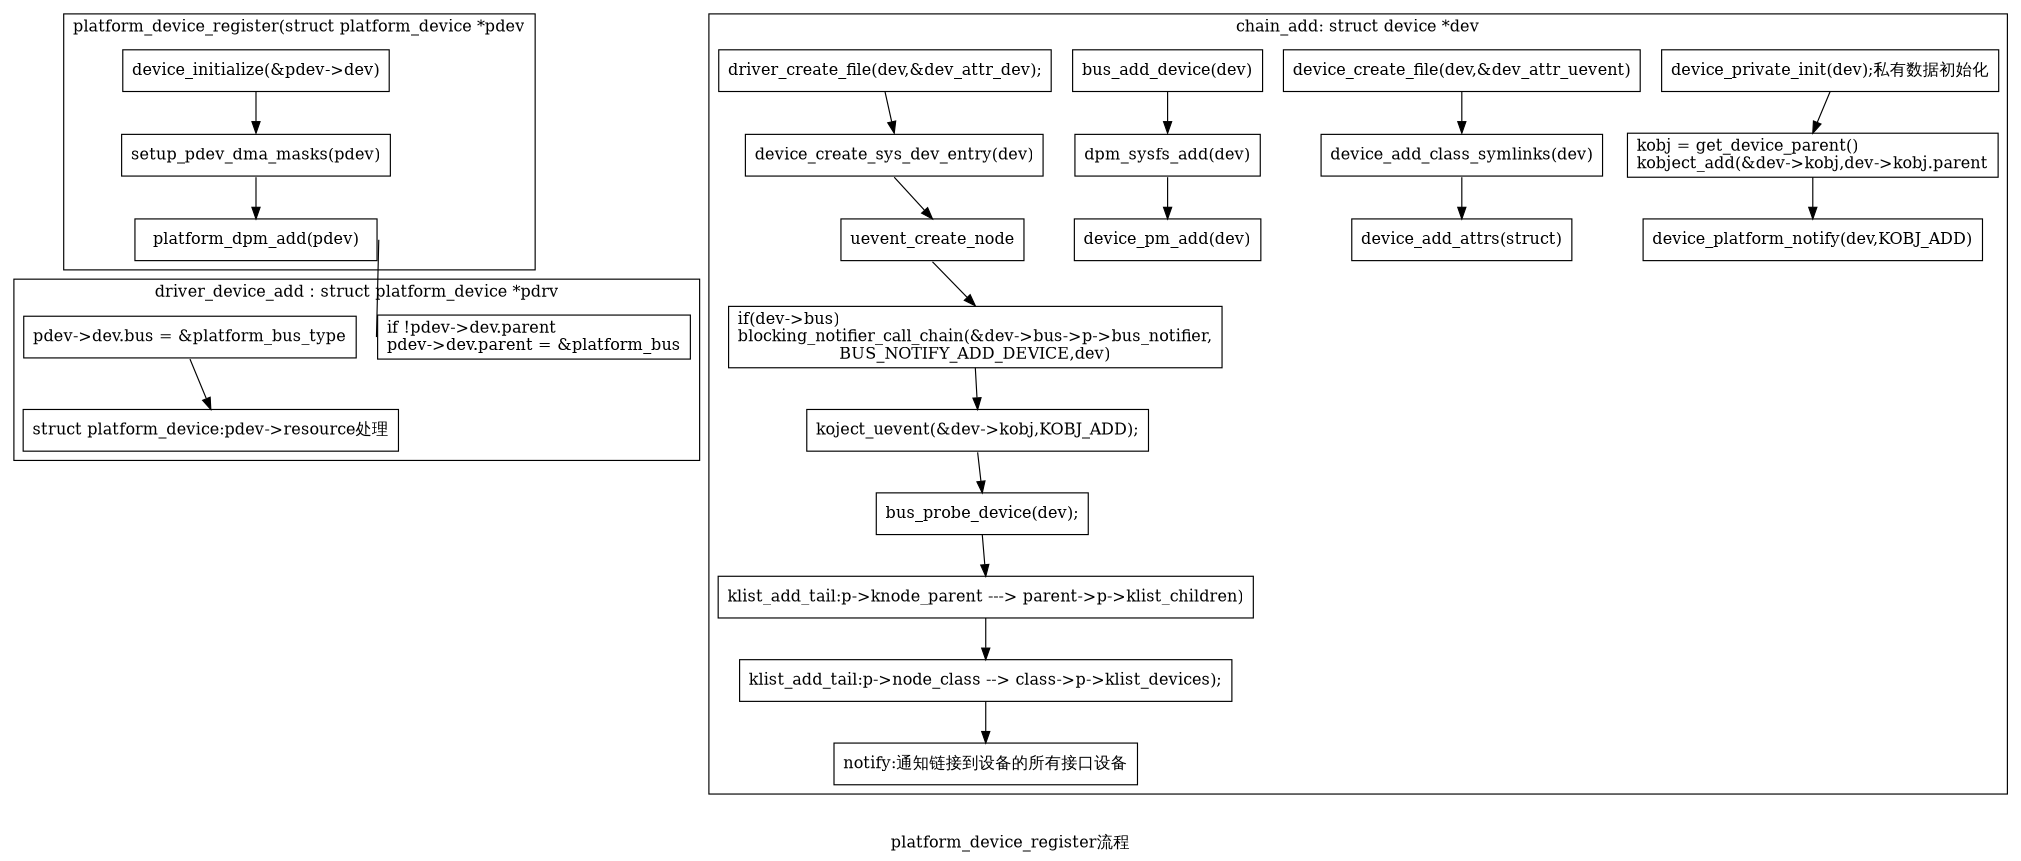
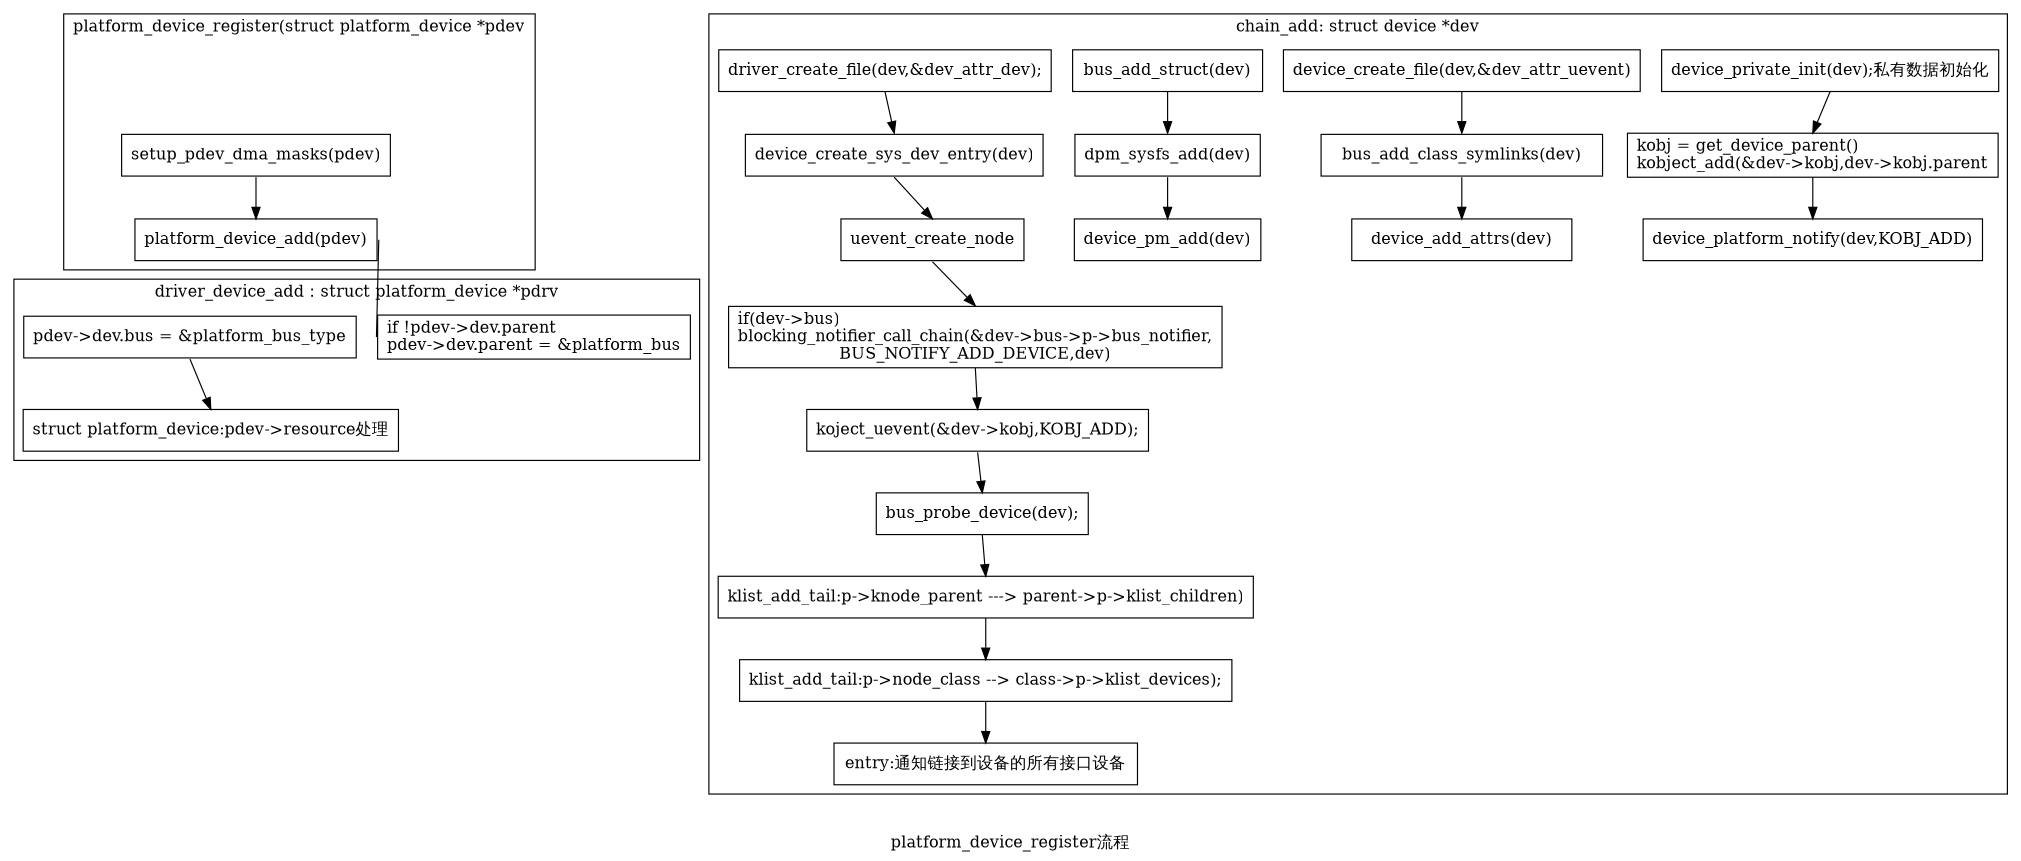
node "device_initialize(&pdev->dev)": removed
node "bus_add_device(dev)": label "bus_add_device(dev)" -> "bus_add_struct(dev)"
node "device_add_class_symlinks(dev)": label "device_add_class_symlinks(dev)" -> "bus_add_class_symlinks(dev)"
node "platform_dpm_add(pdev)": label "platform_dpm_add(pdev)" -> "platform_device_add(pdev)"
node "device_add_attrs(struct)": label "device_add_attrs(struct)" -> "device_add_attrs(dev)"
node "notify:通知链接到设备的所有接口设备": label "notify:通知链接到设备的所有接口设备" -> "entry:通知链接到设备的所有接口设备"
